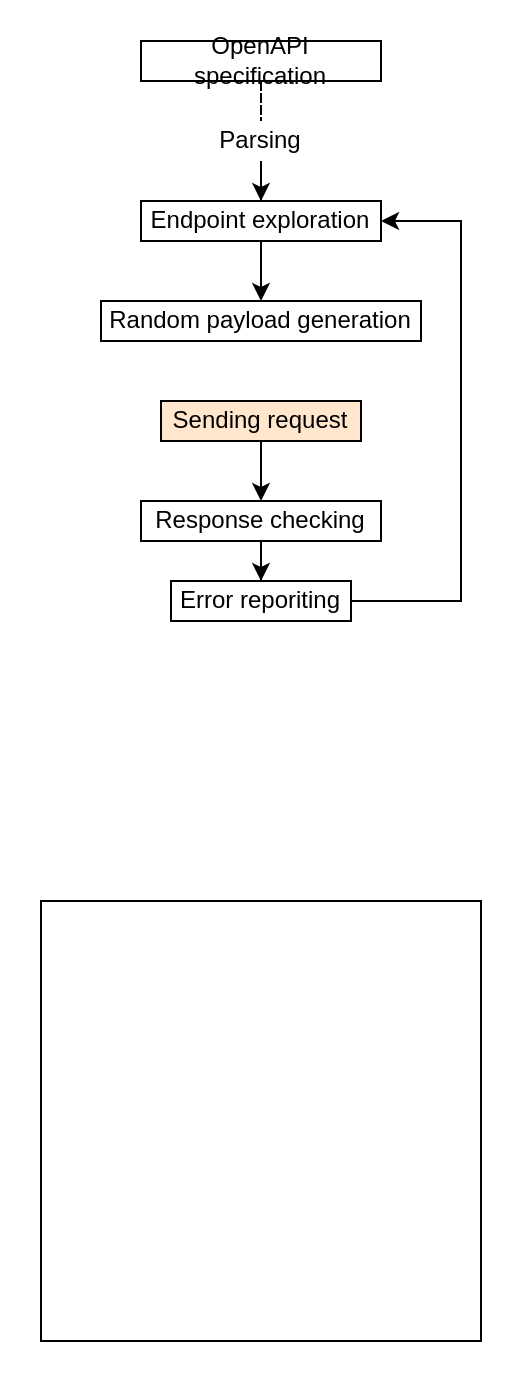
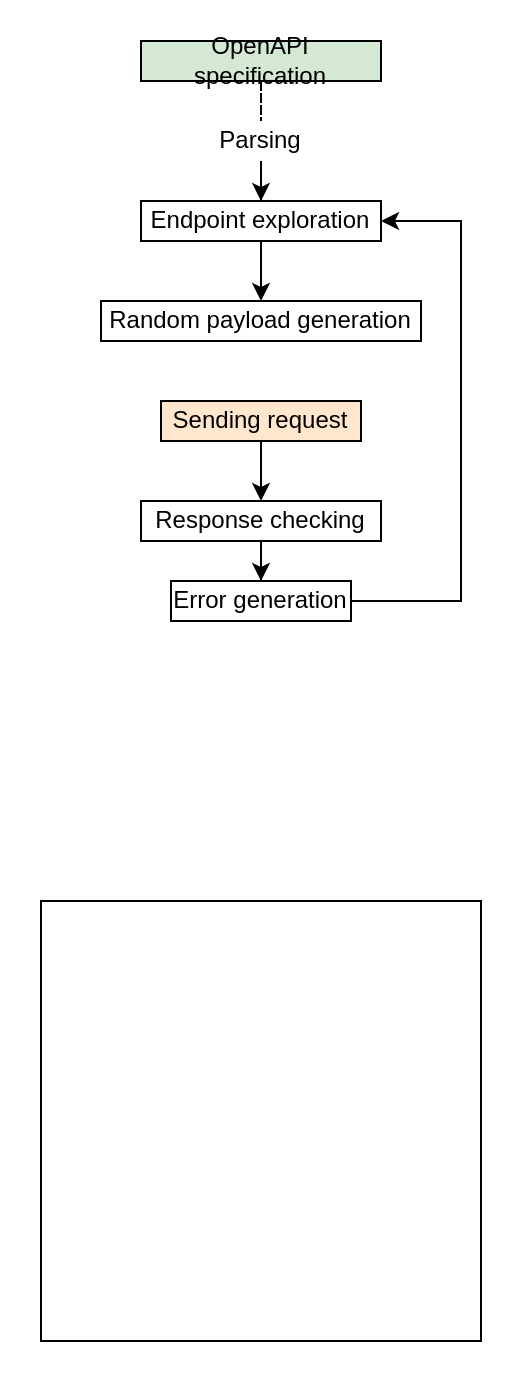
node "OpenAPI specification": fillcolor #ffffff -> #d5e8d4
node "Error reporiting": label "Error reporiting" -> "Error generation"
